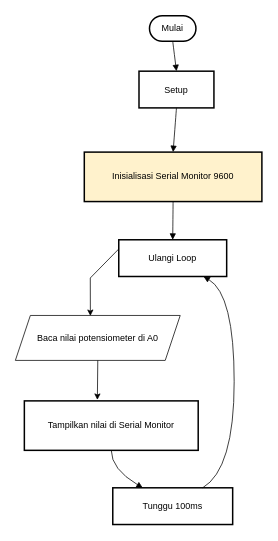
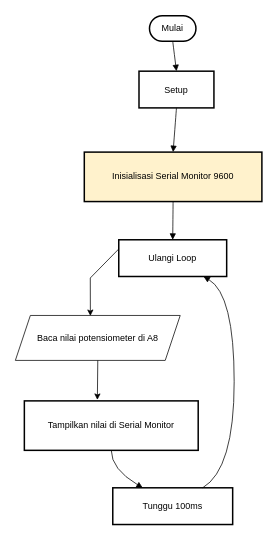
node "Baca nilai potensiometer di A0": label "Baca nilai potensiometer di A0" -> "Baca nilai potensiometer di A8"
